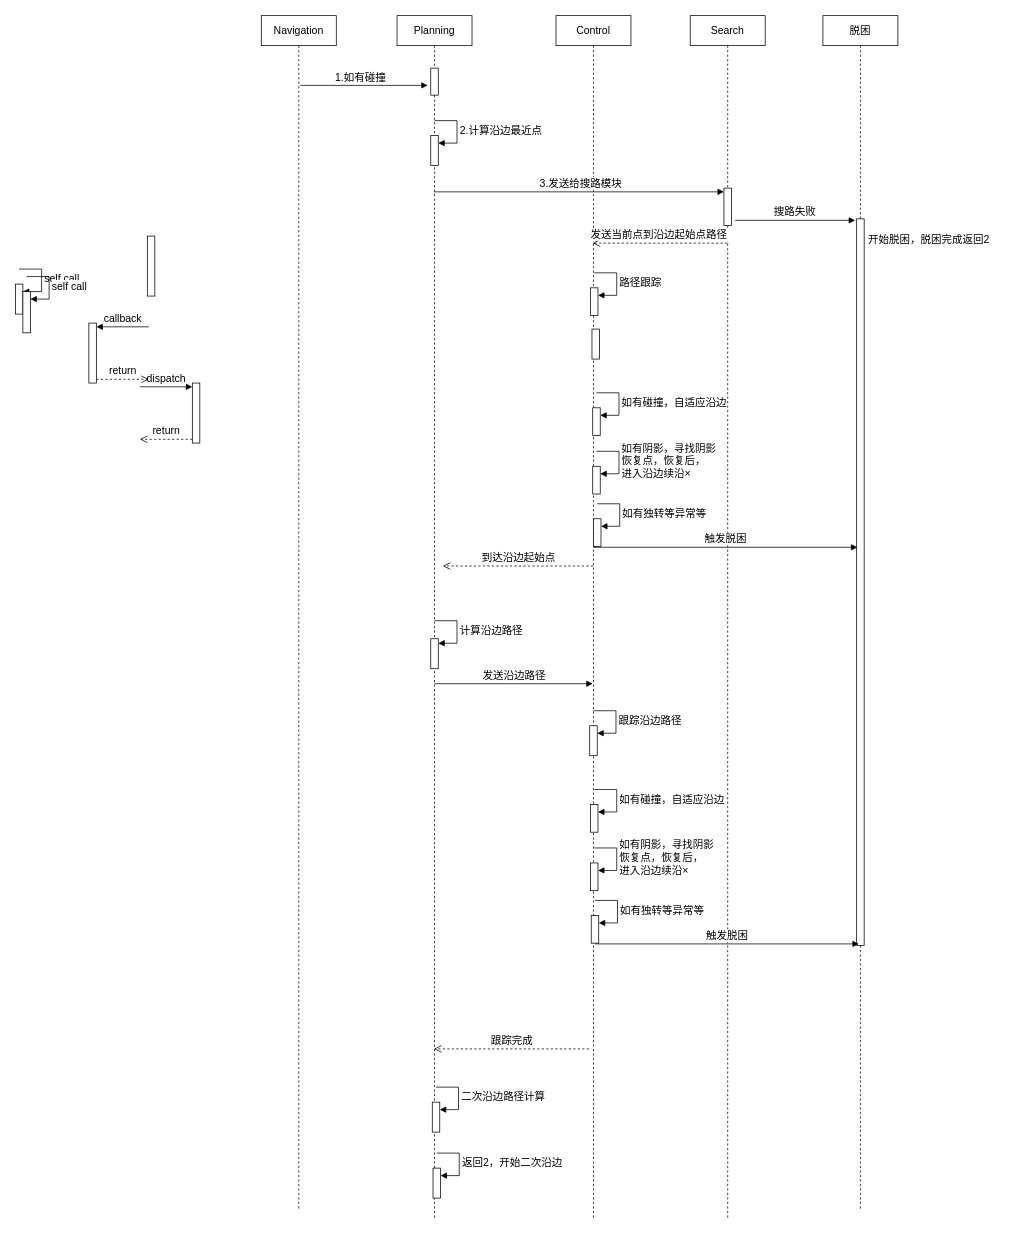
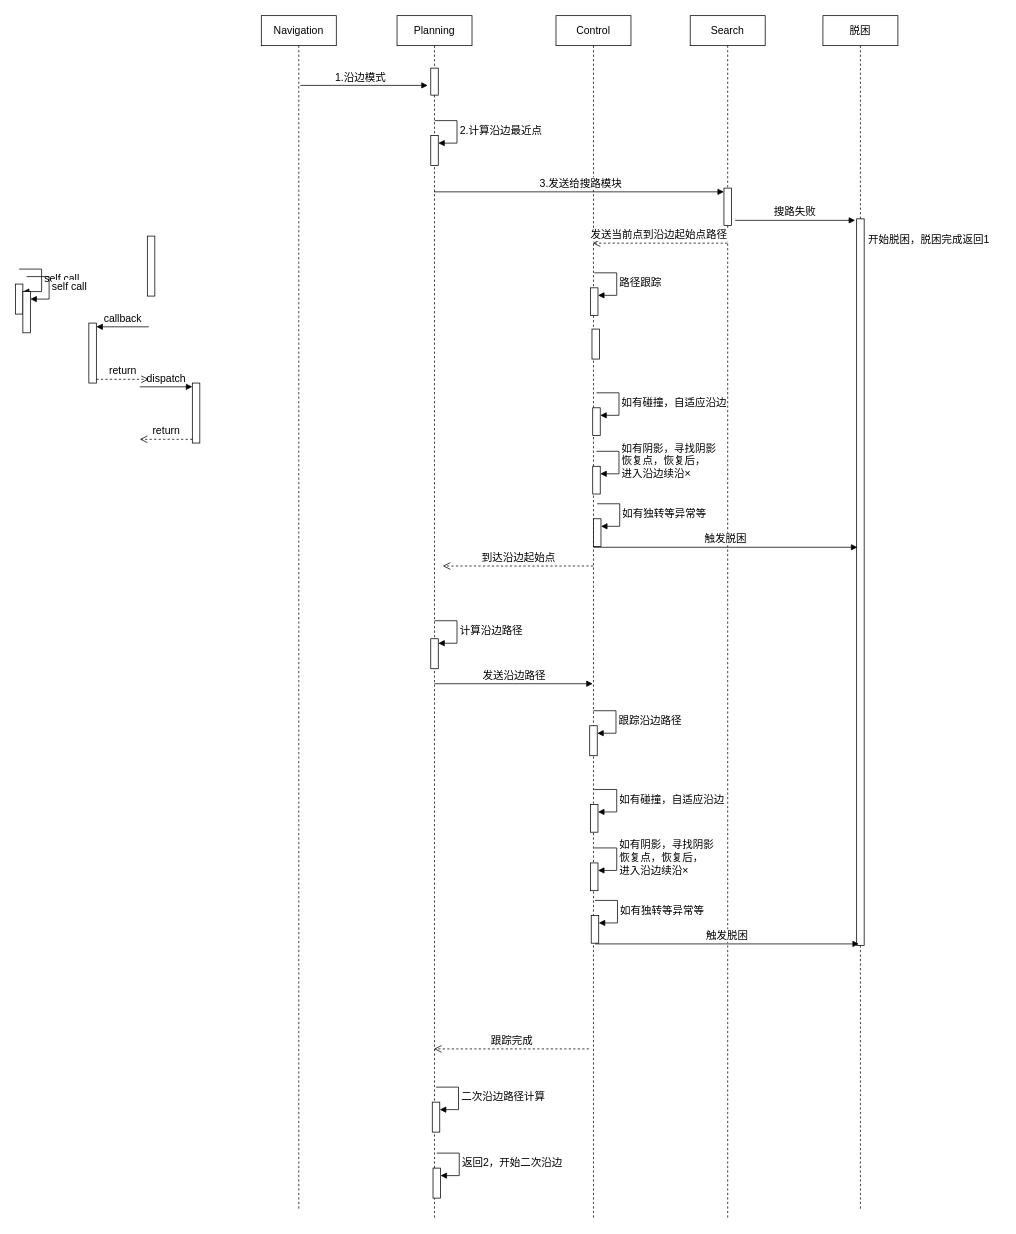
node "1.如有碰撞": label "1.如有碰撞" -> "1.沿边模式"
node "开始脱困，脱困完成返回2": label "开始脱困，脱困完成返回2" -> "开始脱困，脱困完成返回1"
